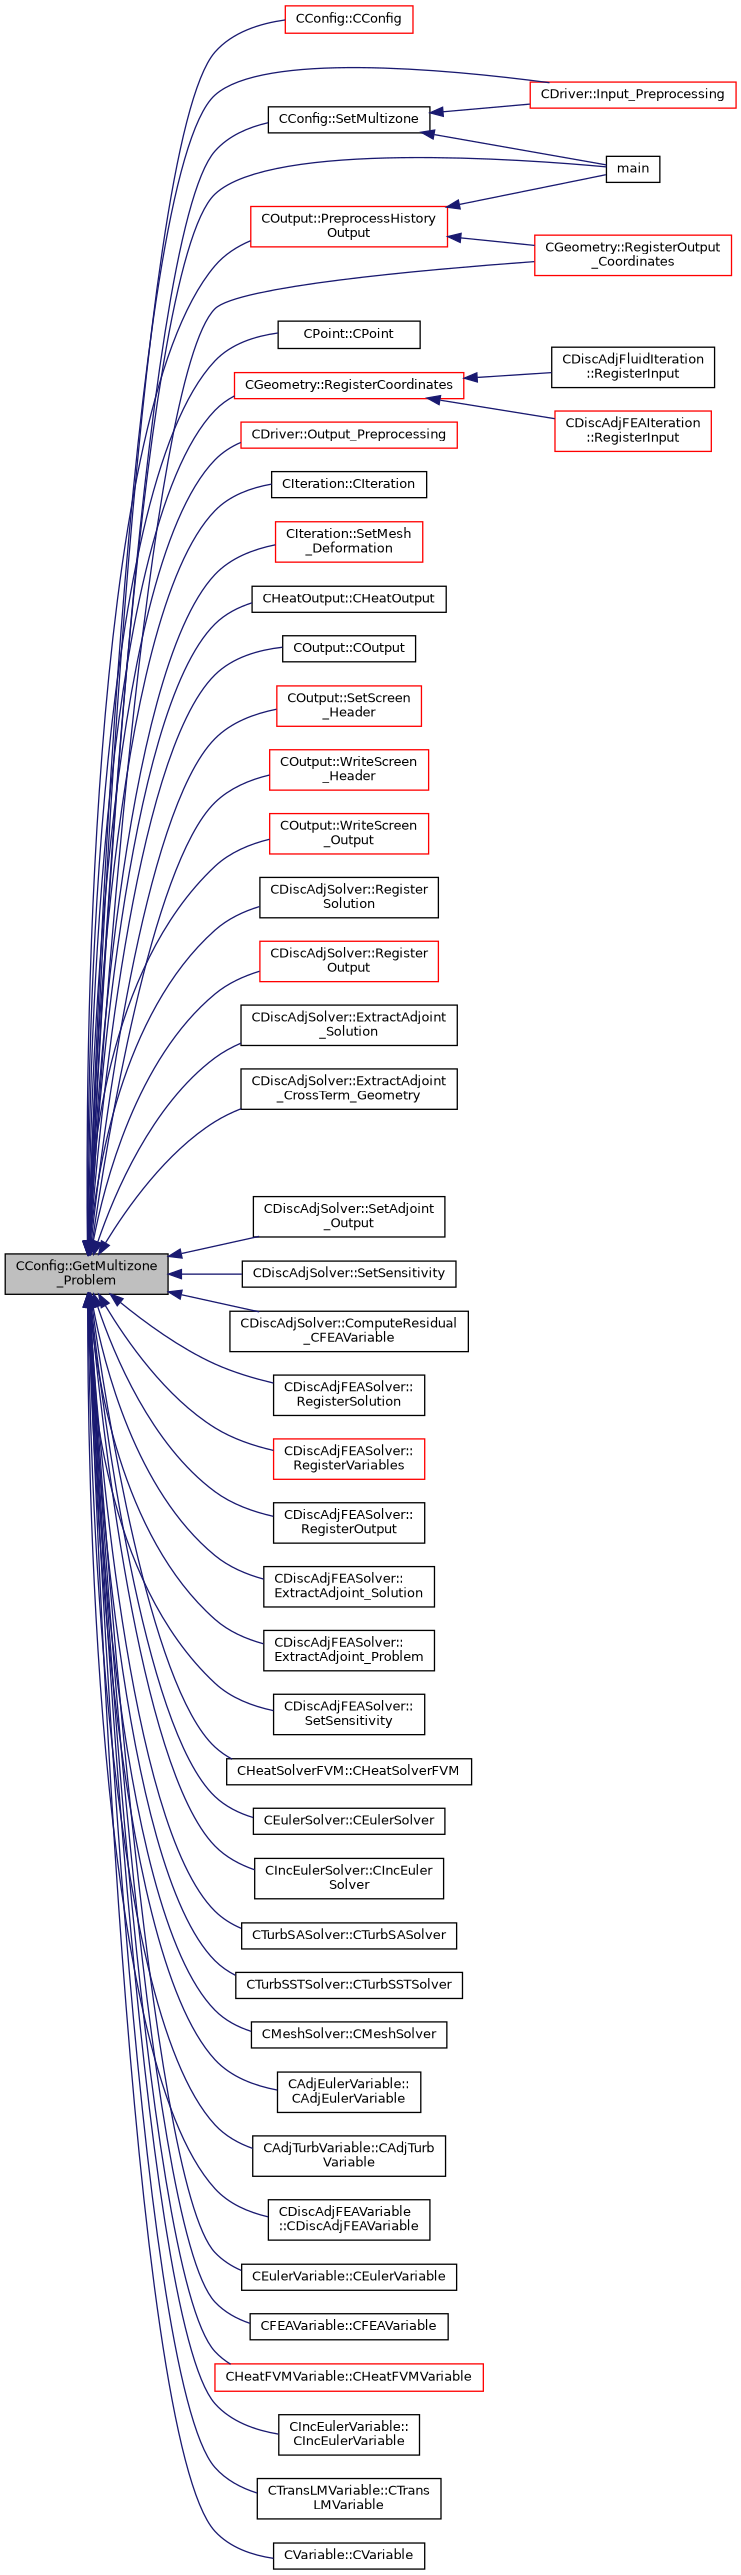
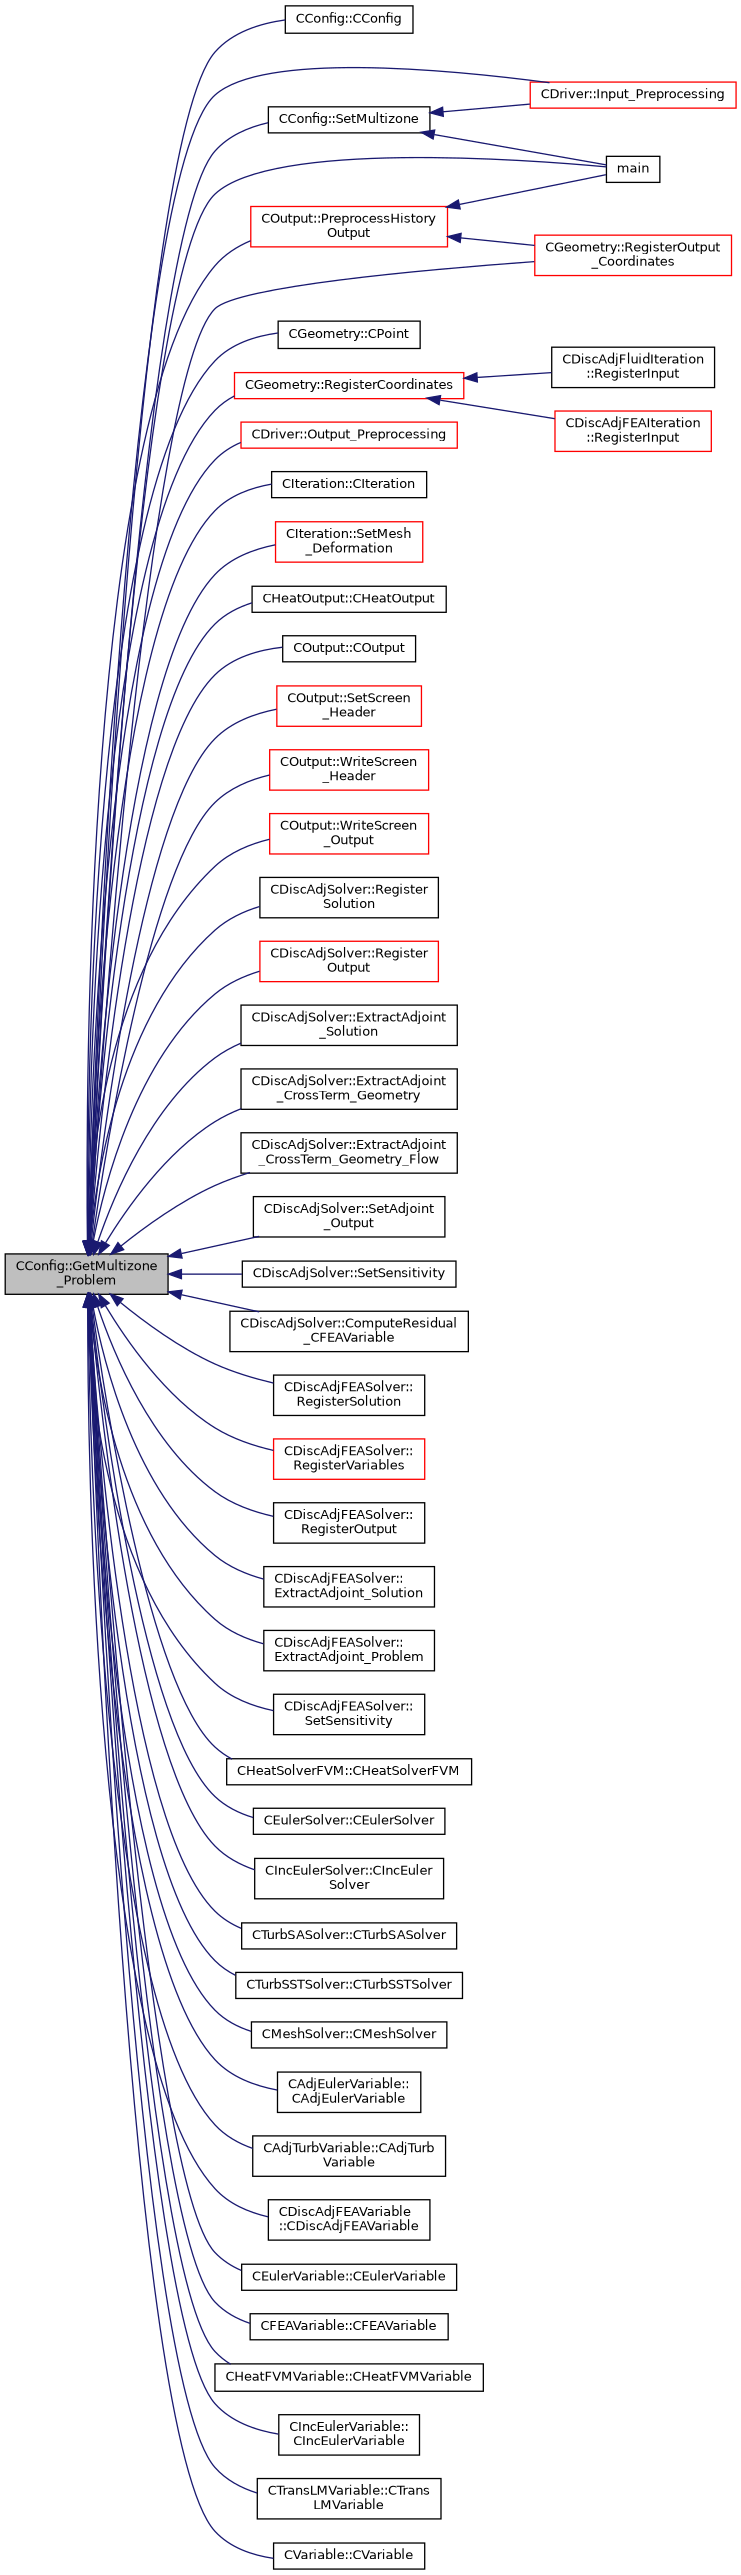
node "CConfig::CConfig": color red -> black
node "CPoint::CPoint": label "CPoint::CPoint" -> "CGeometry::CPoint"
node "CDiscAdjSolver::ExtractAdjoint _CrossTerm_Geometry_Flow": added
node "CHeatFVMVariable::CHeatFVMVariable": color red -> black
